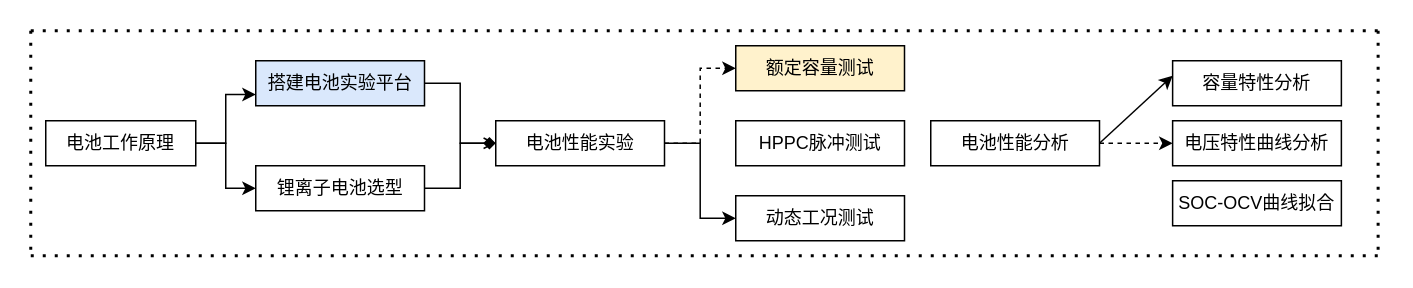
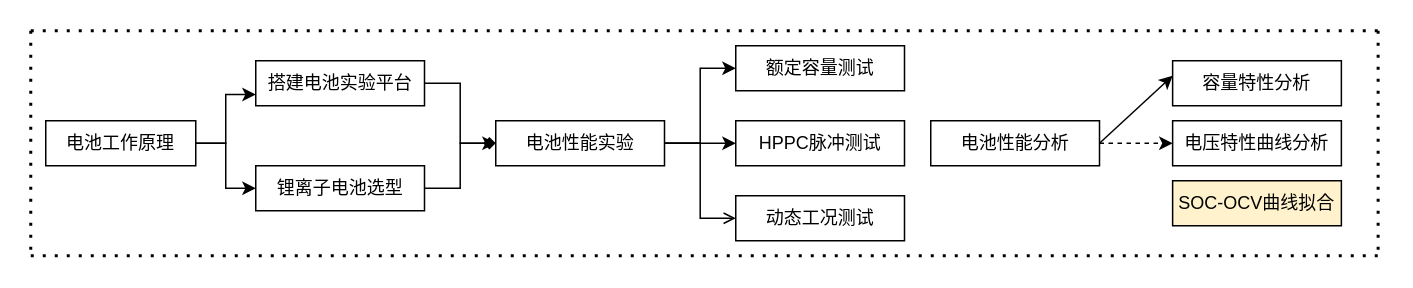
node "额定容量测试": fillcolor #fff2cc -> #ffffff
node "搭建电池实验平台": fillcolor #dae8fc -> #ffffff
edge "电池性能实验" -> "额定容量测试": style dashed -> solid
edge "搭建电池实验平台" -> "电池性能实验": arrowhead open -> classic
edge "电池性能实验" -> "HPPC脉冲测试": added
node "SOC-OCV曲线拟合": fillcolor #ffffff -> #fff2cc
edge "电池性能实验" -> "动态工况测试": arrowhead classic -> open
